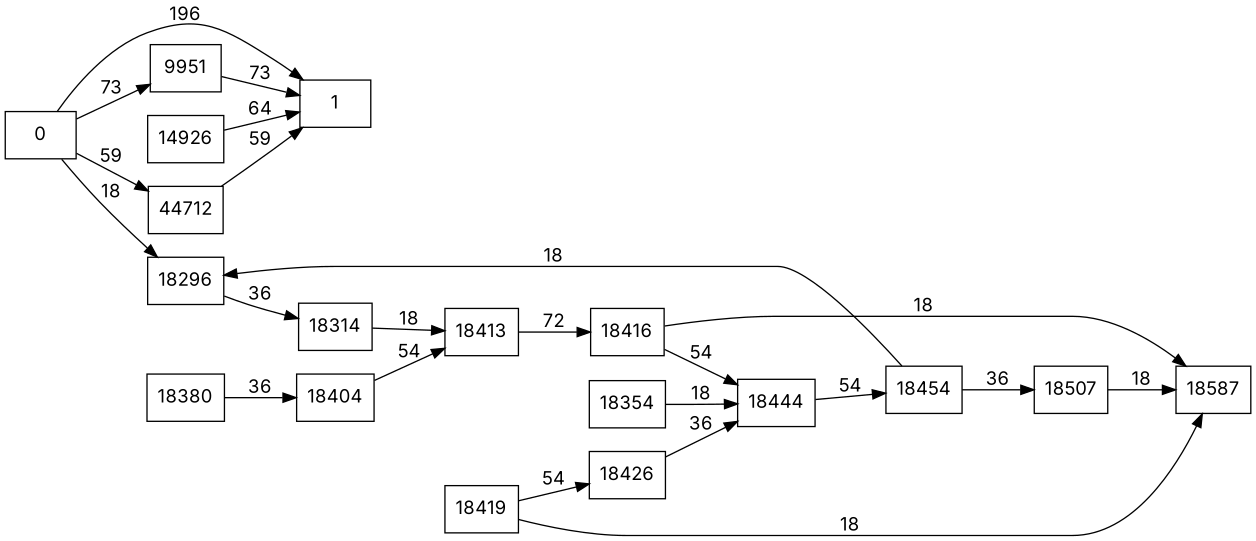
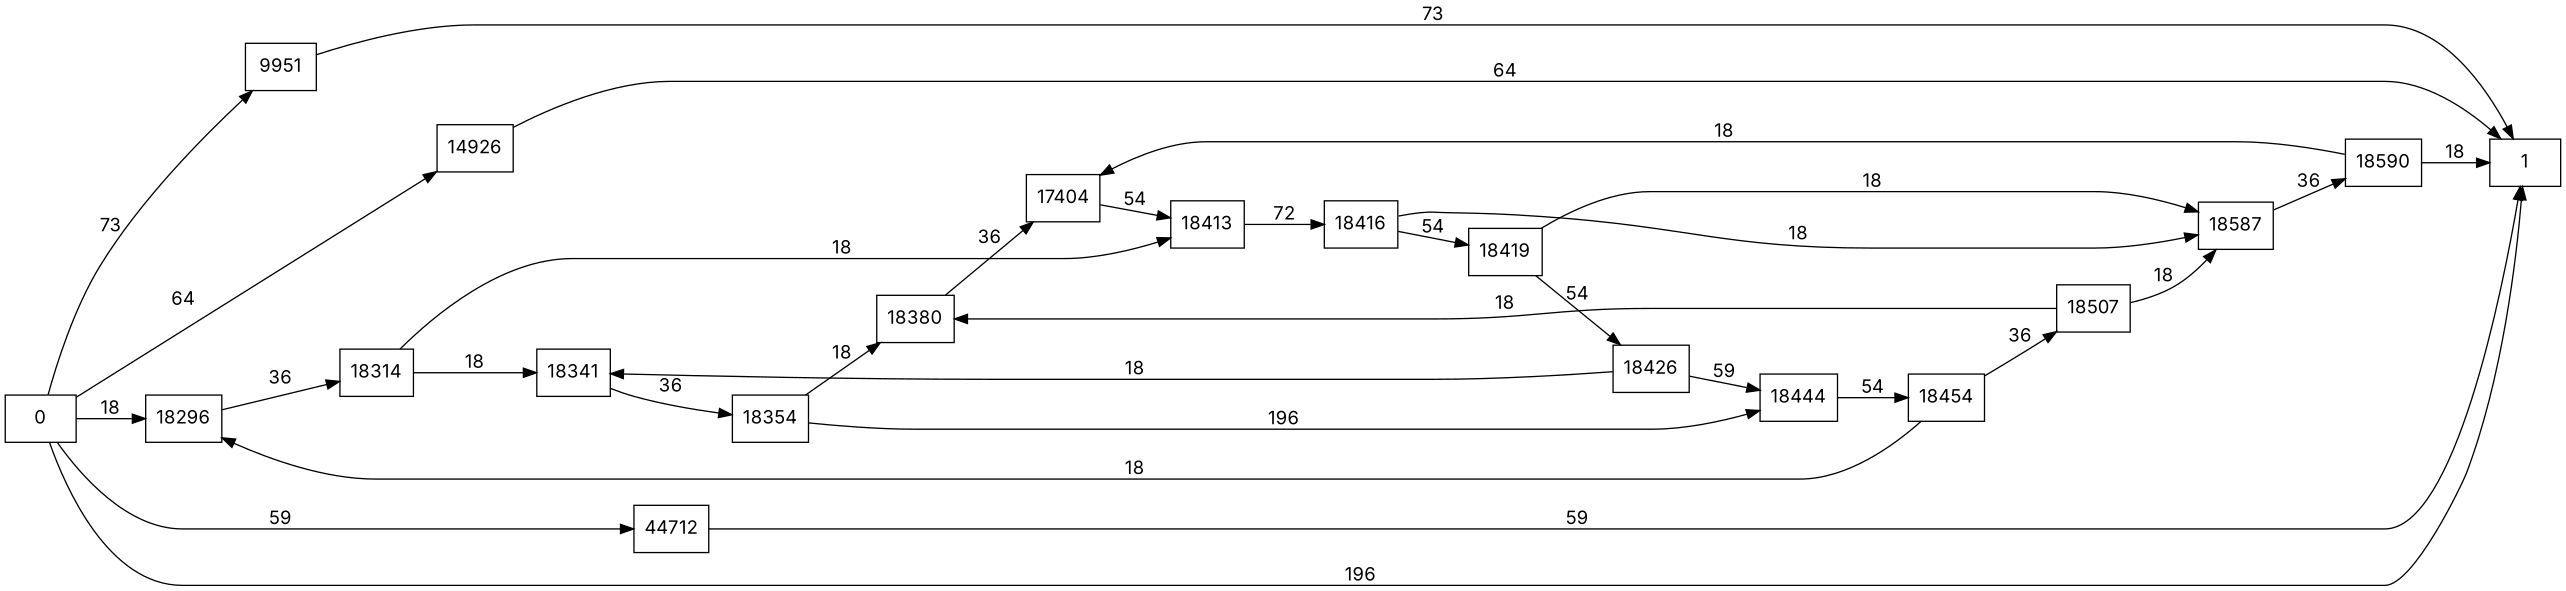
node "18590": added
edge "0" -> "14926": added, label "64"
edge "18507" -> "18380": added, label "18"
edge "18416" -> "18444": now "18416" -> "18419"
edge "18354" -> "18380": added, label "18"
node "18341": added
edge "18354" -> "18444": label "18" -> "196"
node "18404": label "18404" -> "17404"
edge "18426" -> "18444": label "36" -> "59"
